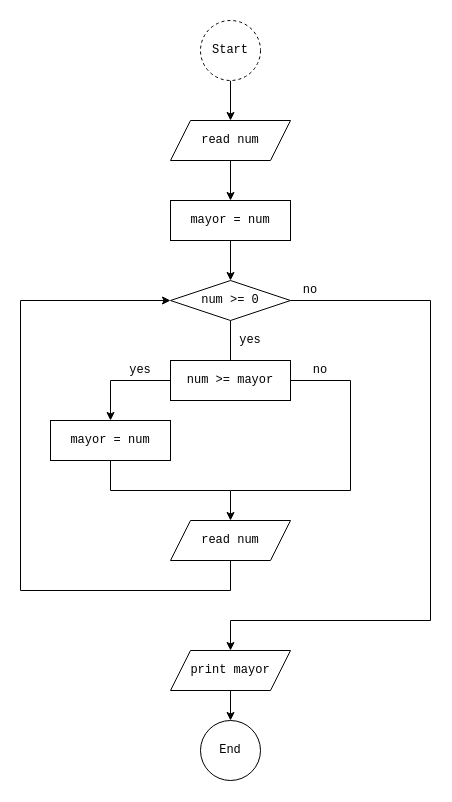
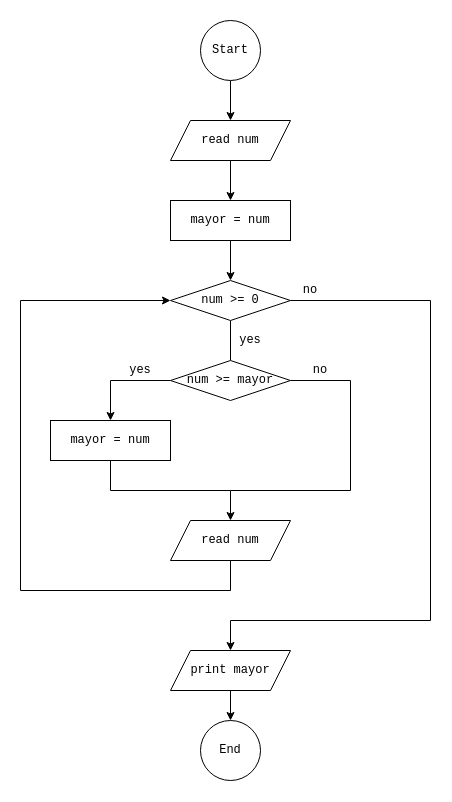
node "Start": style dashed -> solid
node "num >= mayor": shape rectangle -> diamond
